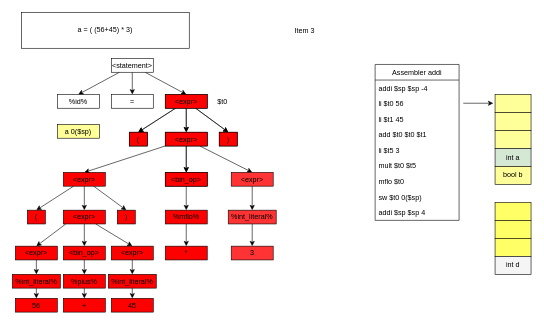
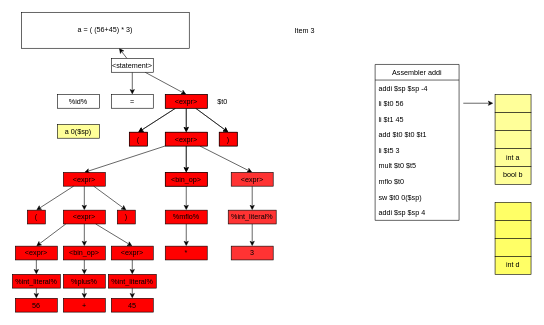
edge "<statement>" -> "%id%": now "<statement>" -> "a = ( (56+45) * 3)"
node "int a": fillcolor #d5e8d4 -> #ffff99
node "int d": fillcolor #f5f5f5 -> #ffff66
